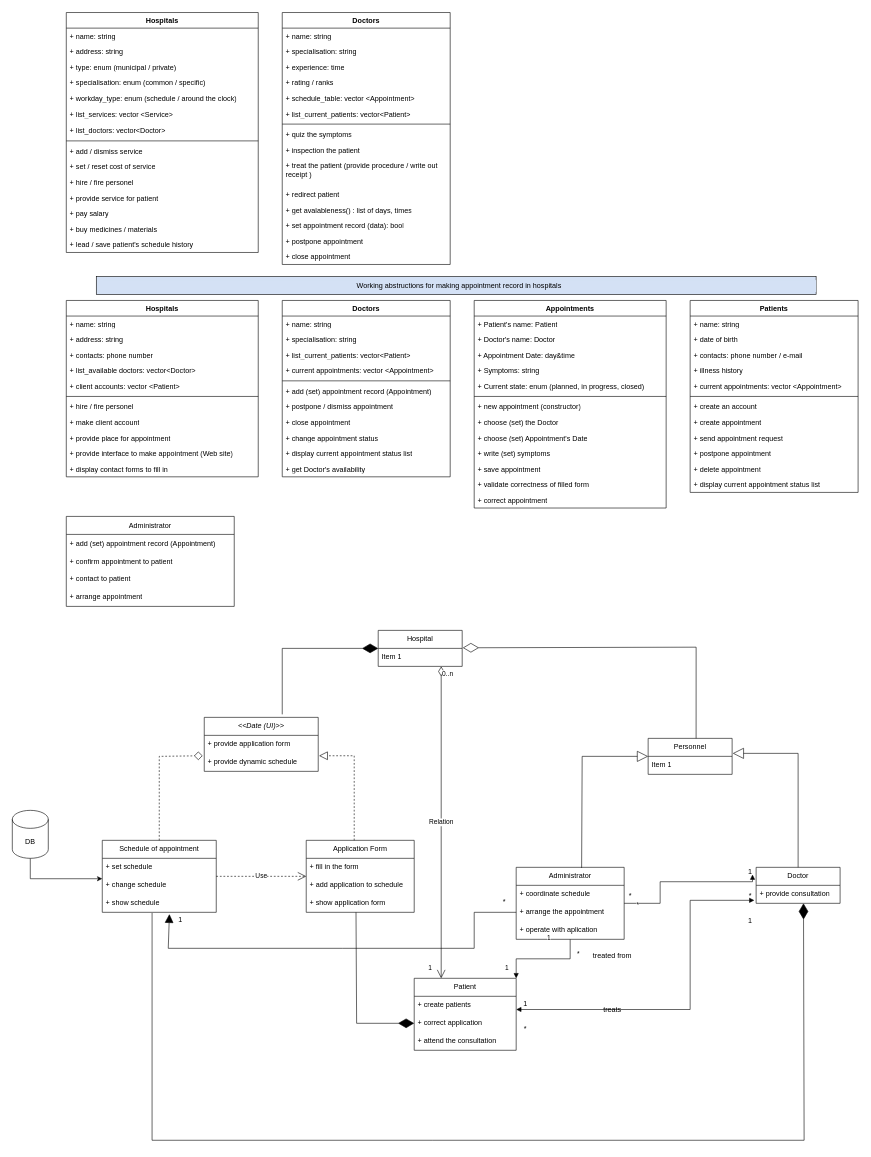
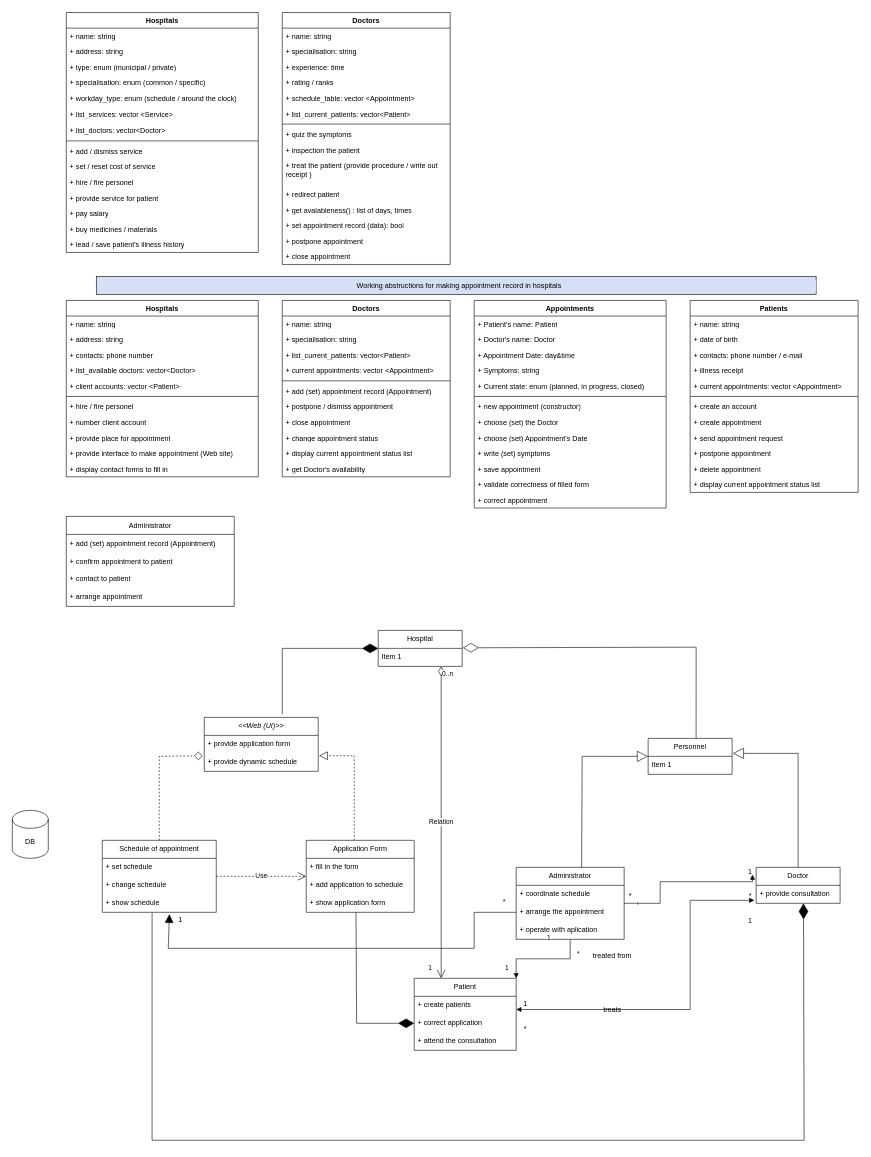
node "+ lead / save patient's schedule history": label "+ lead / save patient's schedule history" -> "+ lead / save patient's illness history"
node "+ illness history": label "+ illness history" -> "+ illness receipt"
node "+ make client account": label "+ make client account" -> "+ number client account"
node "<<Date (UI)>>": label "<<Date (UI)>>" -> "<<Web (UI)>>"
edge "DB" -> "+ change schedule": removed
